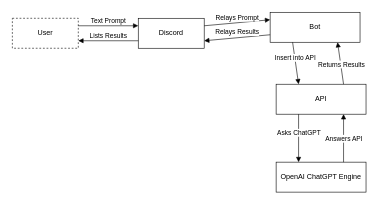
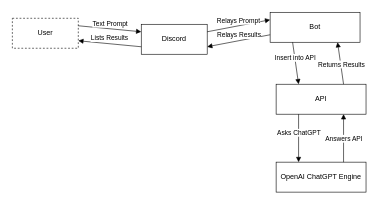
node "Discord": moved (171, 33) -> (174, 39)
